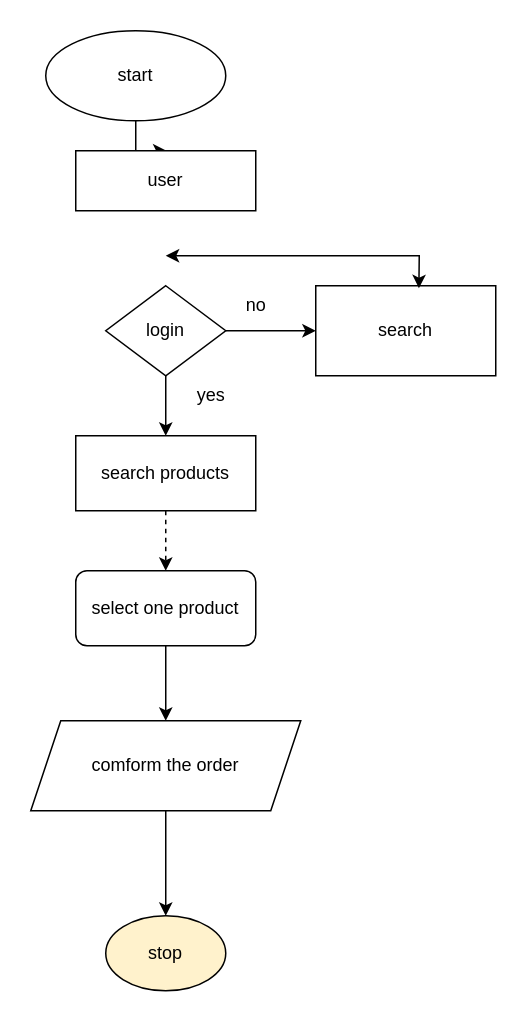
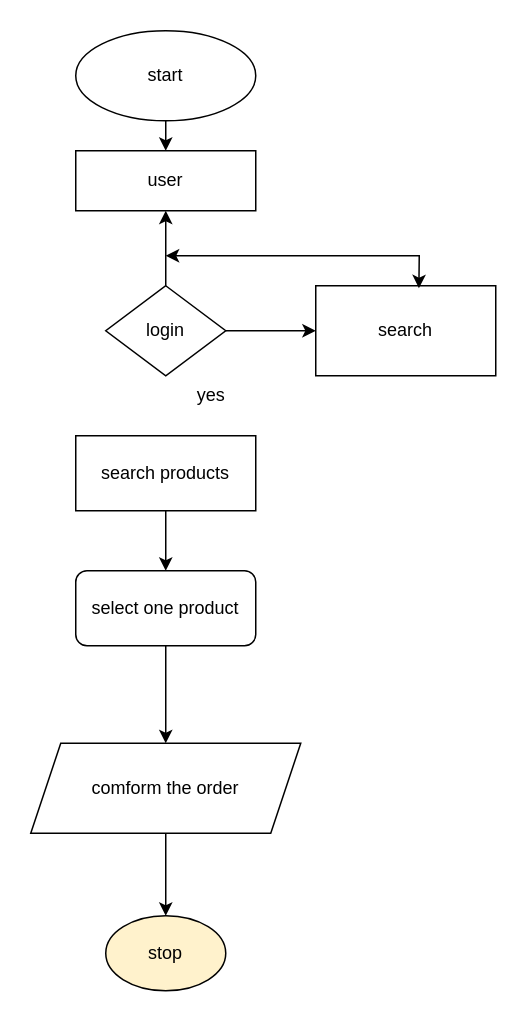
node "start": moved (136, 76) -> (166, 76)
node "no": removed
edge "login" -> "search products": now "login" -> "user"
edge "search products" -> "select one product": style dashed -> solid
node "comform the order": moved (166, 766) -> (166, 788)
